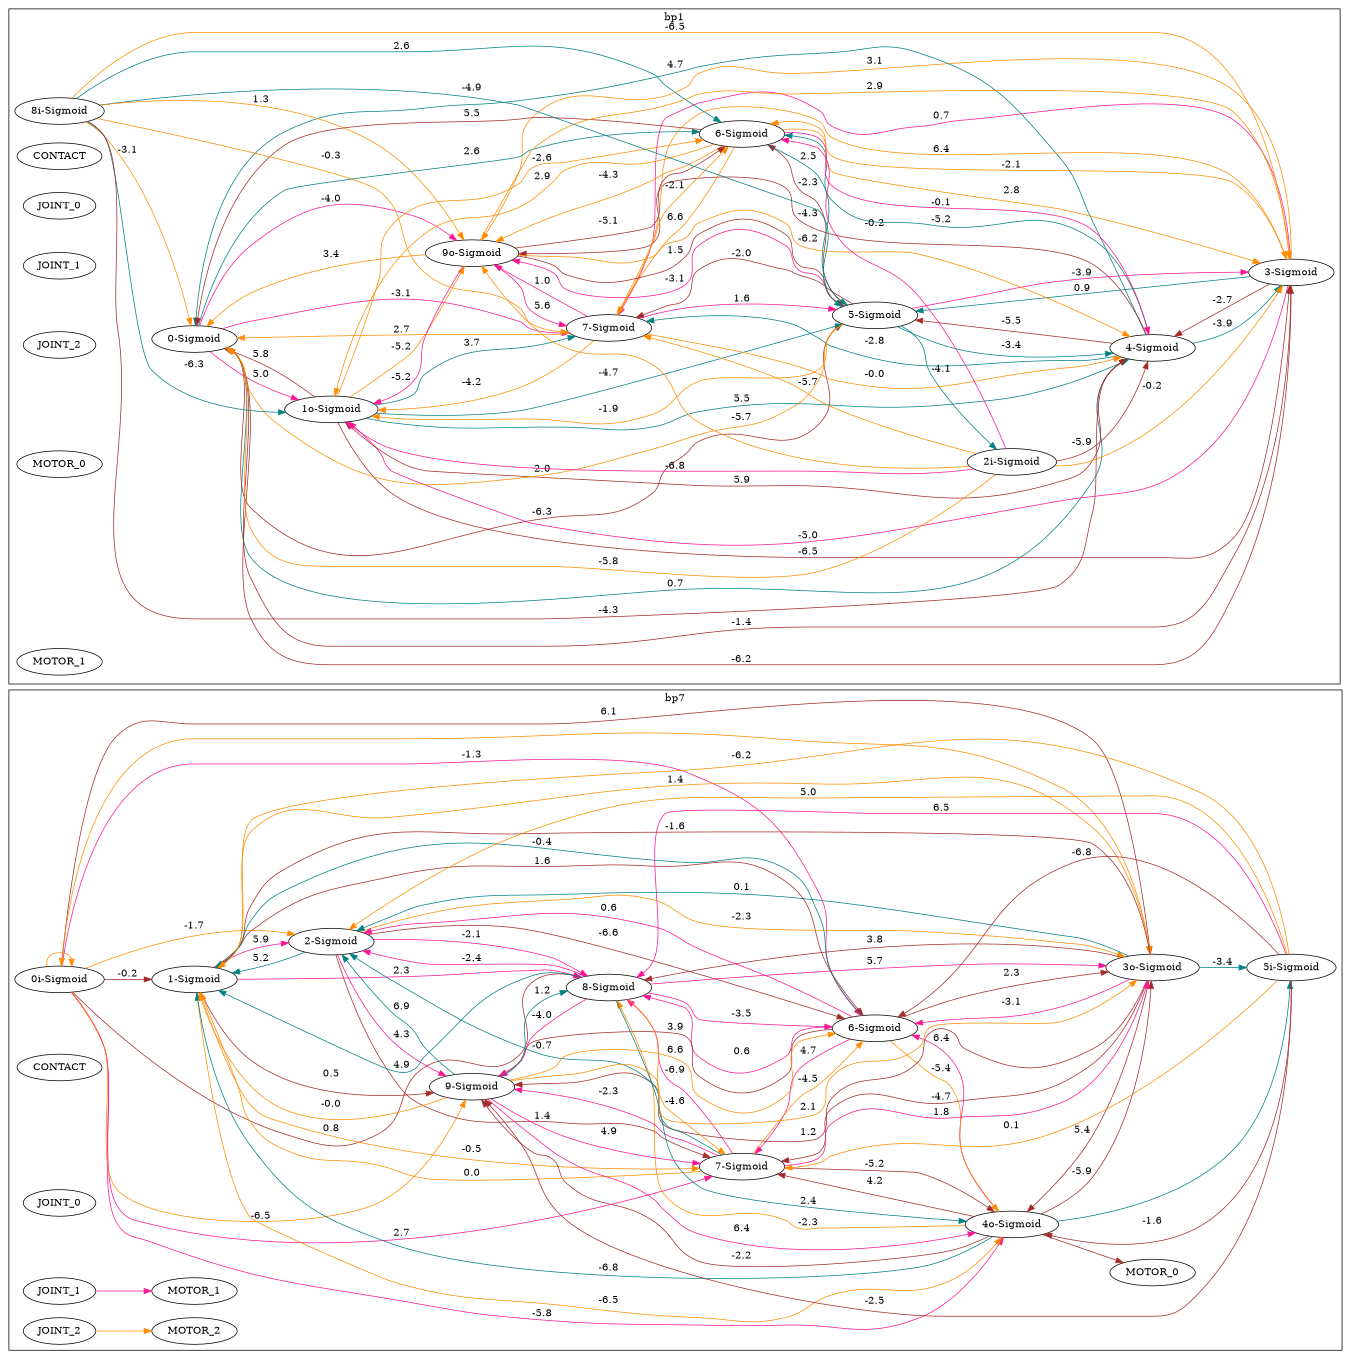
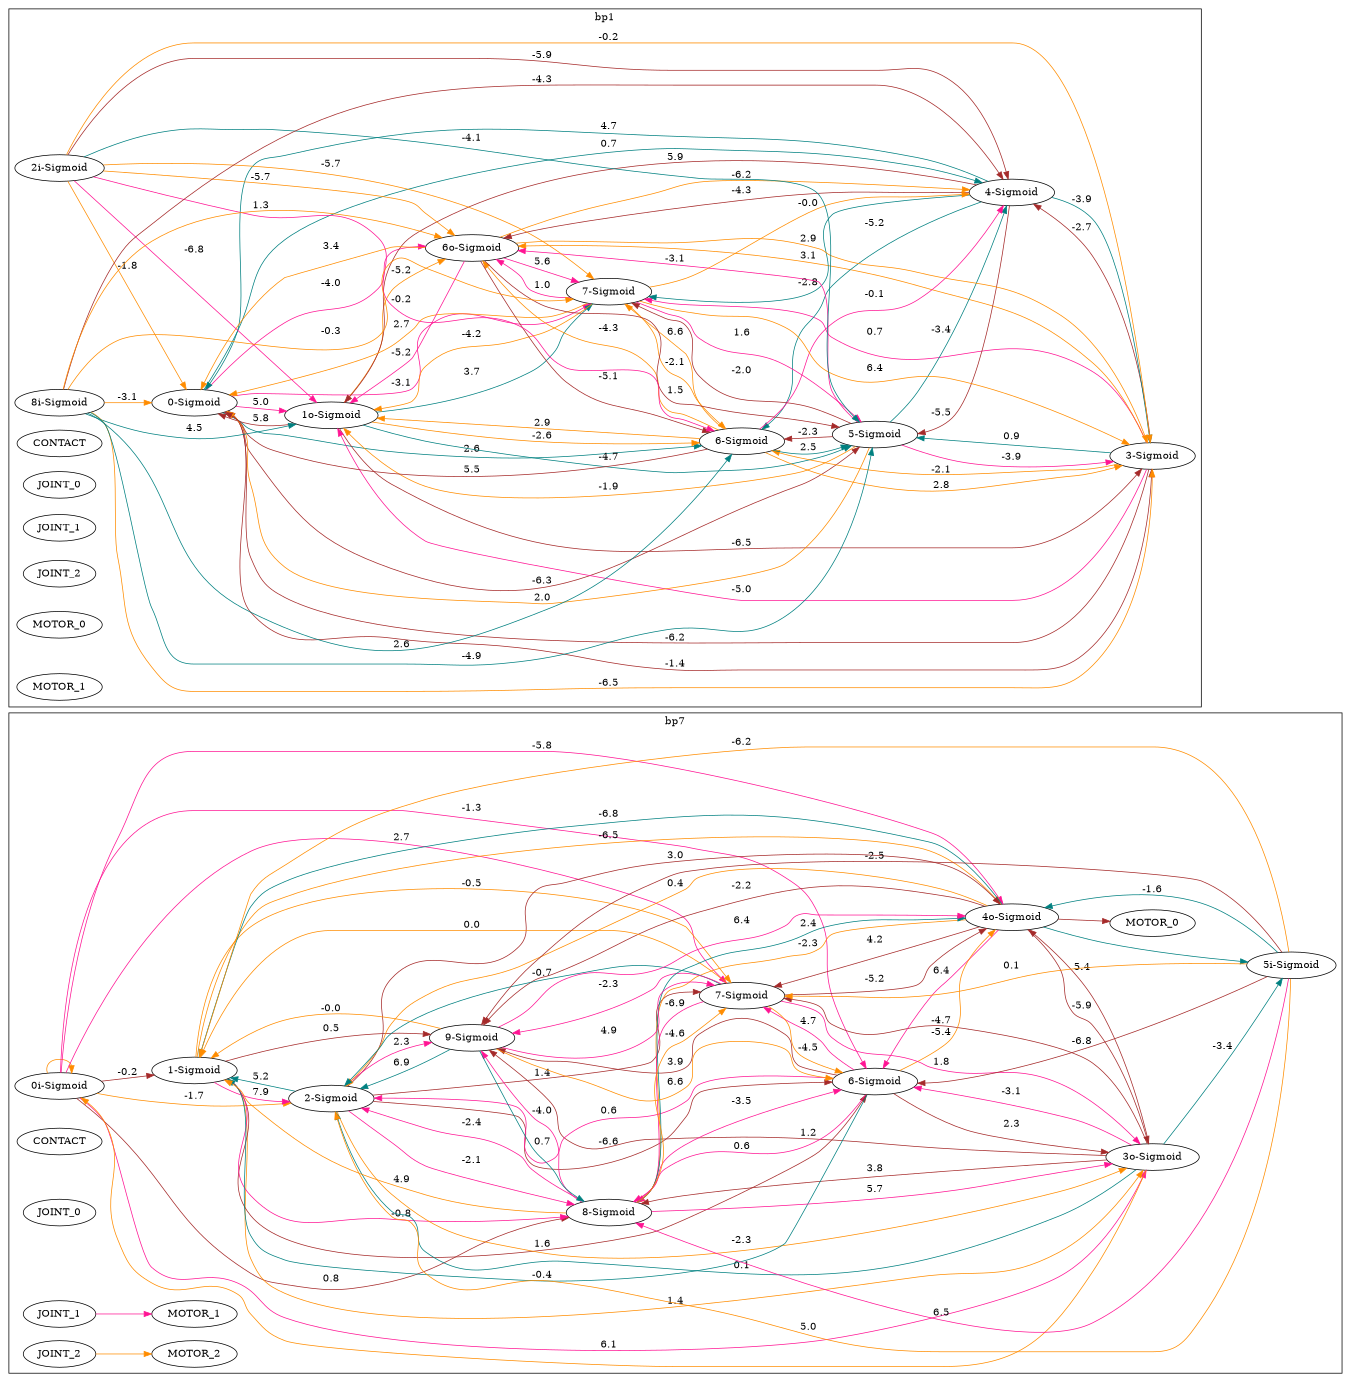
node "9o-Sigmoid": label "9o-Sigmoid" -> "6o-Sigmoid"
edge "8i-Sigmoid" -> "1o-Sigmoid": label "-6.3" -> "4.5"
edge "5-Sigmoid" -> "2i-Sigmoid": reversed
edge "1o-Sigmoid" -> "4-Sigmoid": removed, label "5.5"
edge "2i-Sigmoid" -> "0-Sigmoid": label "-5.8" -> "-1.8"
edge "0i-Sigmoid" -> "3o-Sigmoid": color brown -> deeppink
edge "3o-Sigmoid" -> "1-Sigmoid": removed, label "-1.6"
edge "2-Sigmoid" -> "4o-Sigmoid": added, label "3.0"
edge "4o-Sigmoid" -> "2-Sigmoid": added, label "0.4"
edge "1-Sigmoid" -> "2-Sigmoid": label "5.9" -> "7.9"
edge "1-Sigmoid" -> "8-Sigmoid": label "2.3" -> "-0.8"
edge "9-Sigmoid" -> "8-Sigmoid": label "1.2" -> "0.7"
edge "2-Sigmoid" -> "9-Sigmoid": label "4.3" -> "2.3"
edge "8-Sigmoid" -> "1-Sigmoid": color teal -> darkorange
edge "9-Sigmoid" -> "3o-Sigmoid": removed, label "2.1"
edge "5i-Sigmoid" -> "4o-Sigmoid": color brown -> teal
edge "0i-Sigmoid" -> "9-Sigmoid": removed, label "-6.5"
